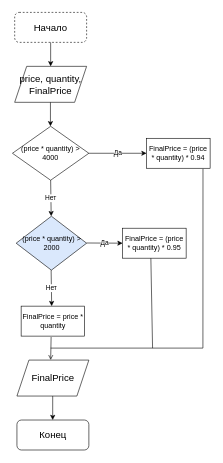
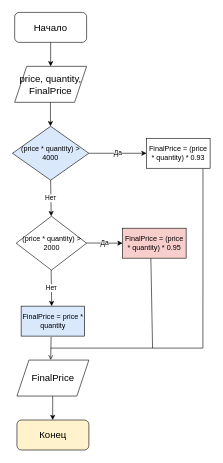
node "Начало": style dashed -> solid
node "(price * quantity) > 4000": fillcolor #ffffff -> #dae8fc
node "FinalPrice = (price * quantity) * 0.94": label "FinalPrice = (price * quantity) * 0.94" -> "FinalPrice = (price * quantity) * 0.93"
node "(price * quantity) > 2000": fillcolor #dae8fc -> #ffffff
node "FinalPrice = (price * quantity) * 0.95": fillcolor #ffffff -> #f8cecc
node "FinalPrice = price * quantity": fillcolor #ffffff -> #dae8fc
node "Конец": fillcolor #ffffff -> #fff2cc
